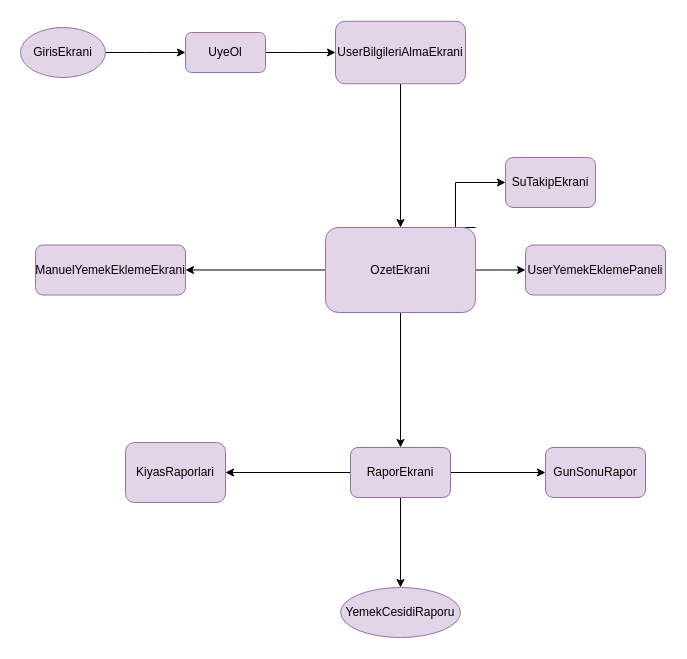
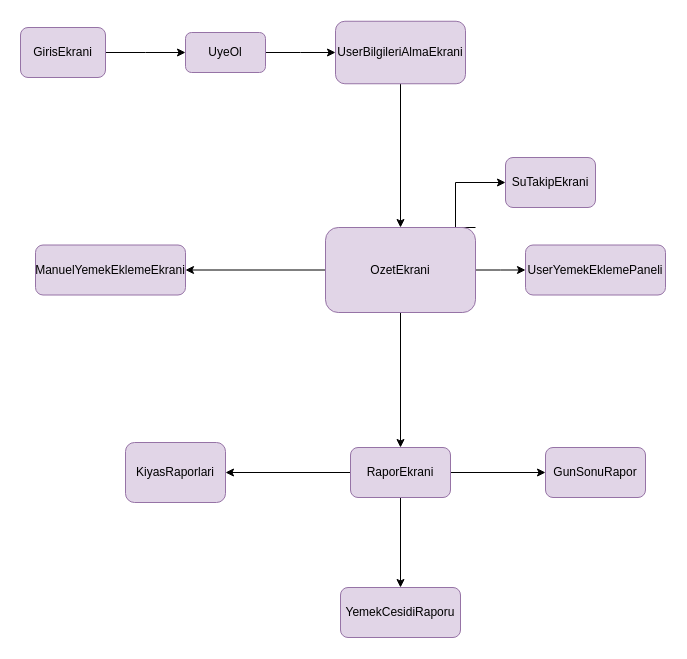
node "GirisEkrani": shape ellipse -> rounded rectangle
node "YemekCesidiRaporu": shape ellipse -> rounded rectangle
